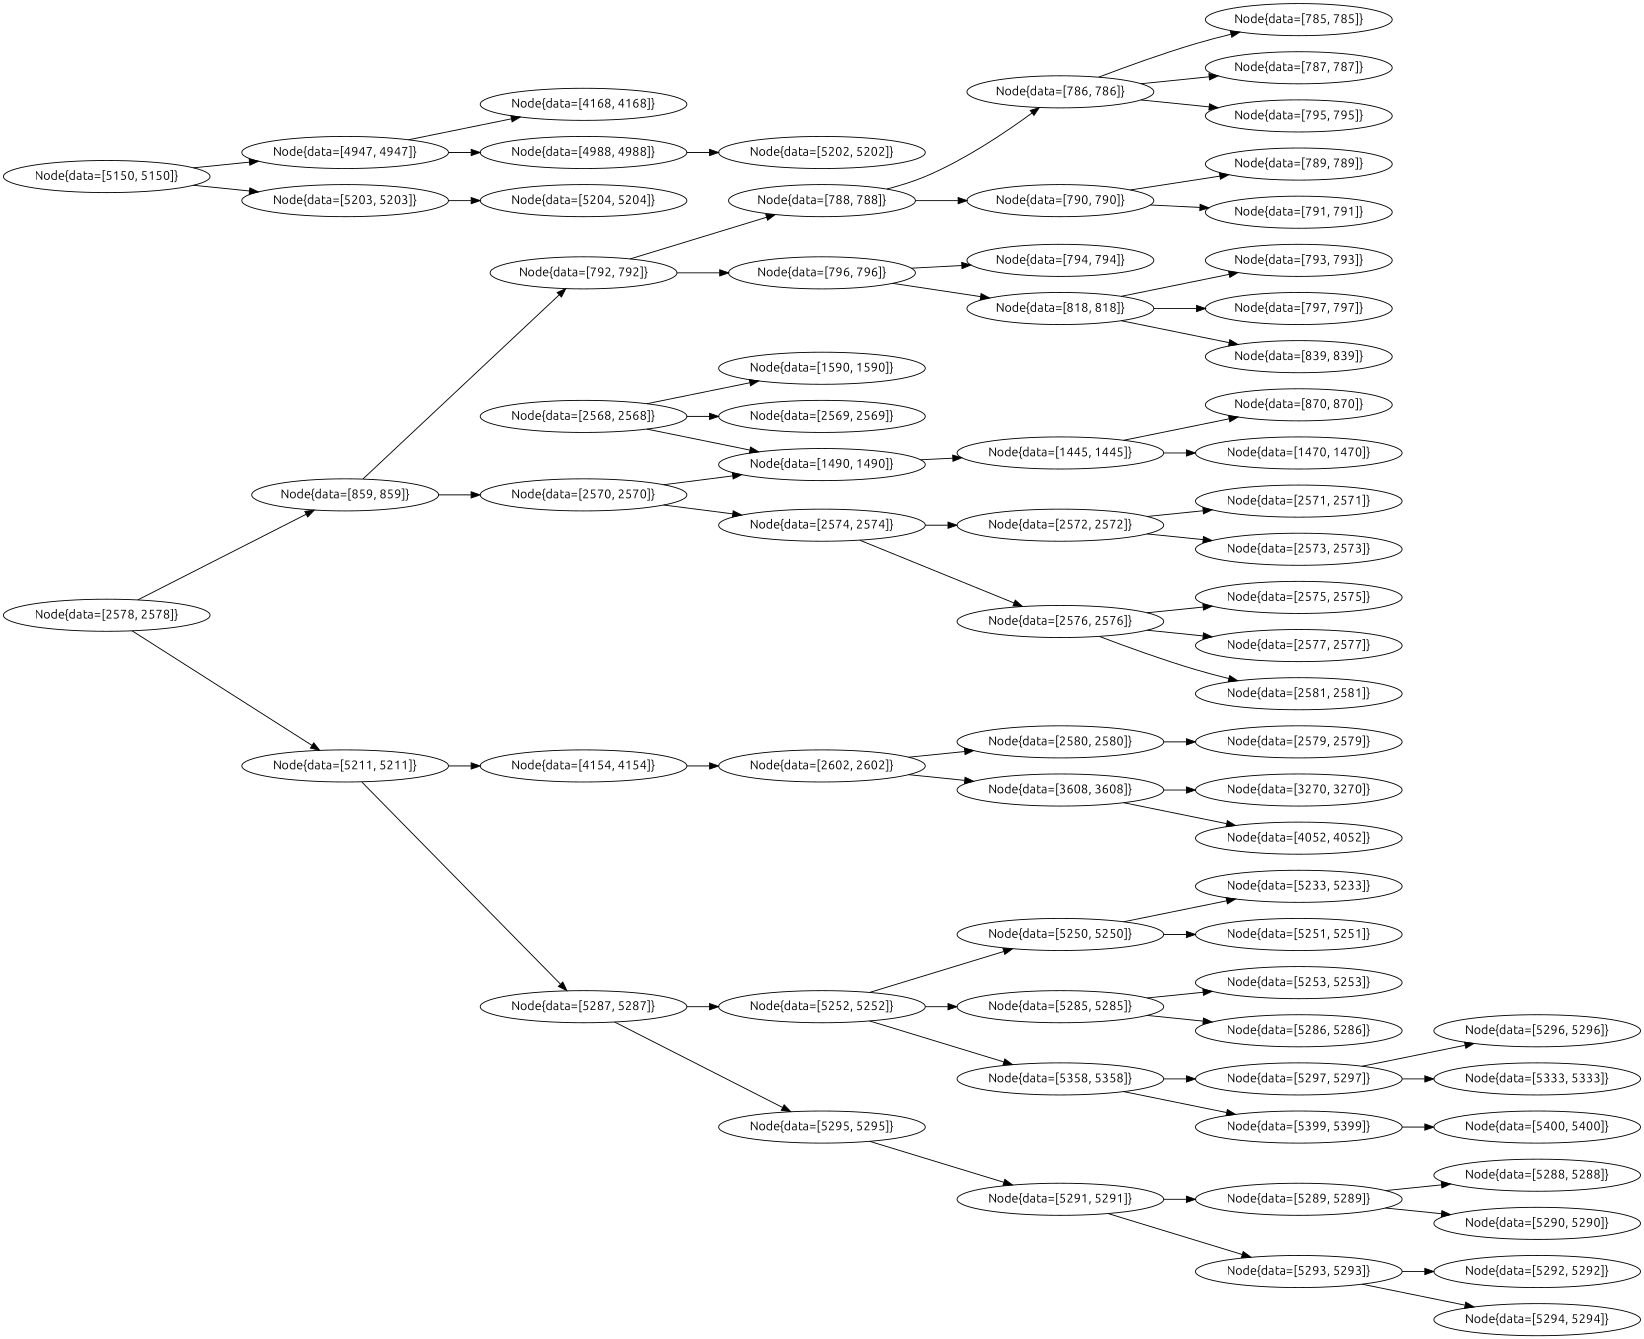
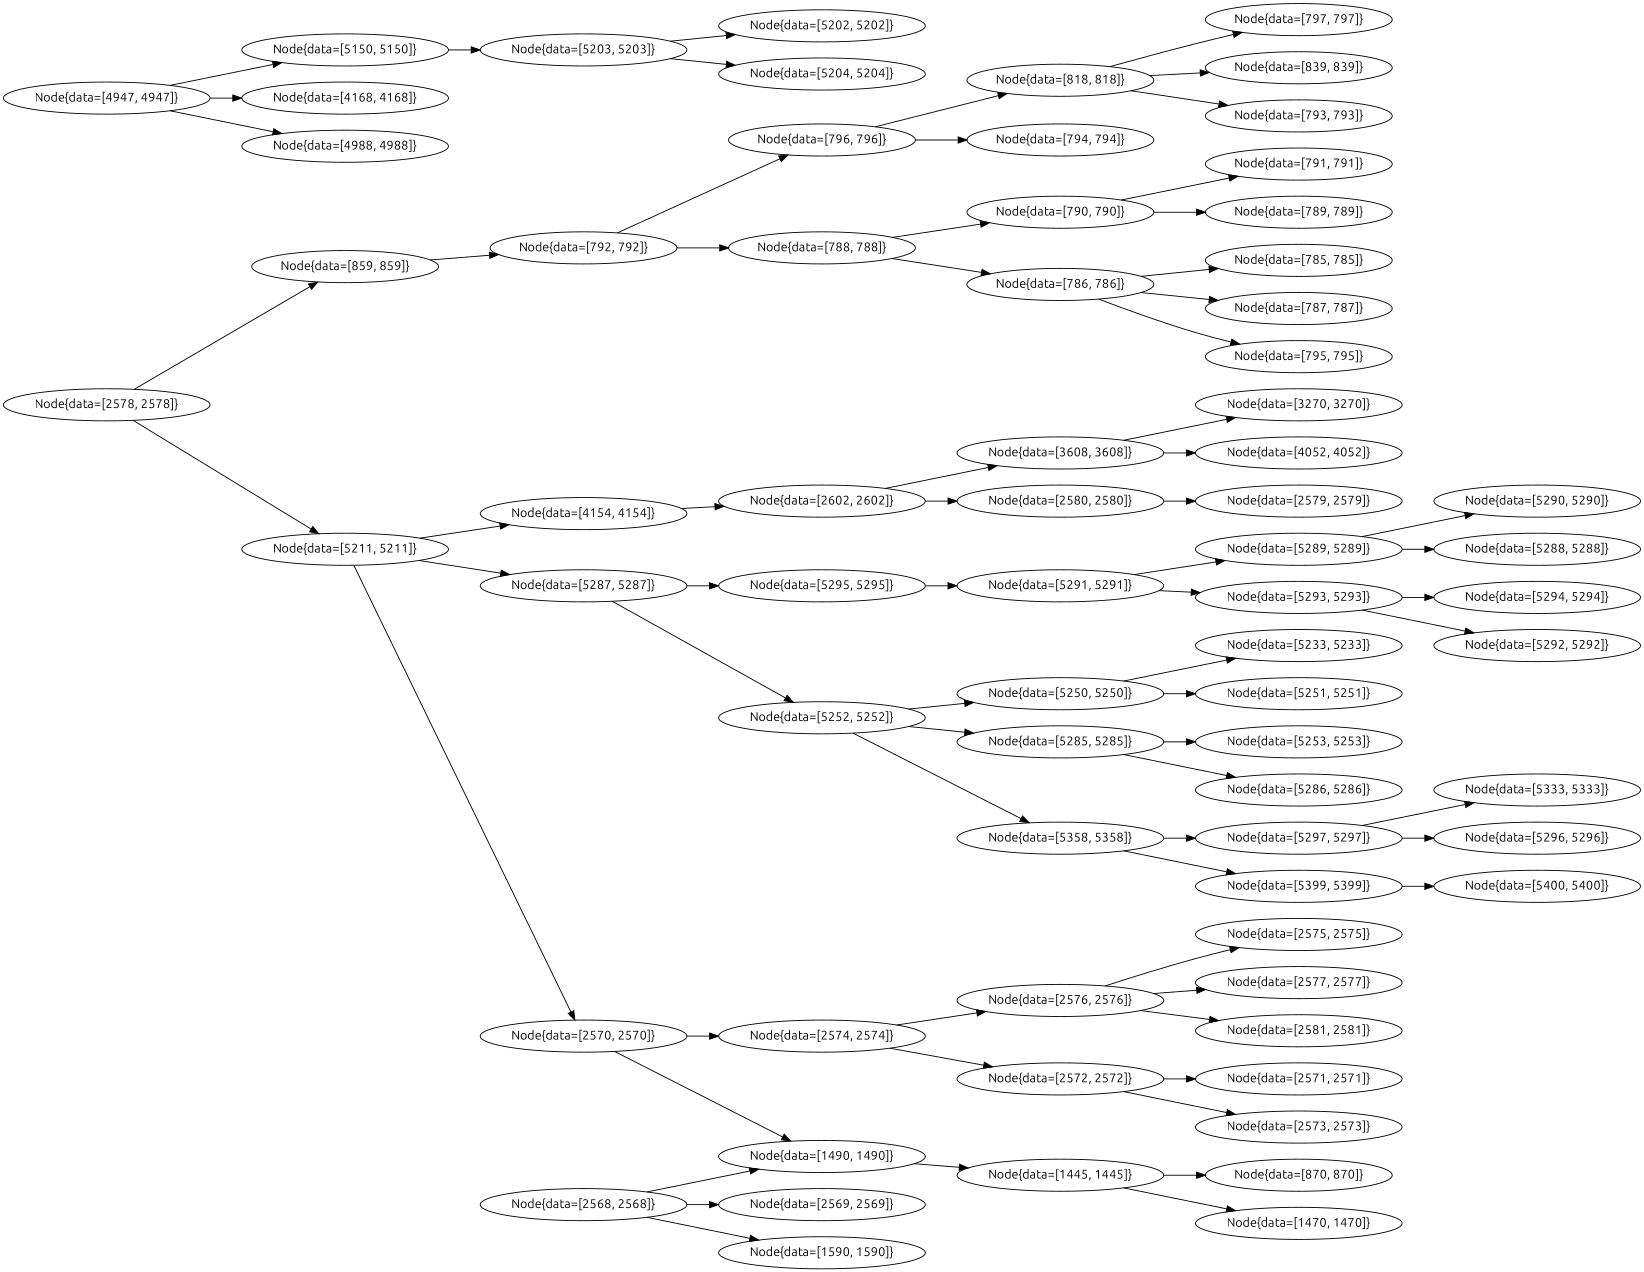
edge "Node{data=[4988, 4988]}" -> "Node{data=[5202, 5202]}": now "Node{data=[5203, 5203]}" -> "Node{data=[5202, 5202]}"
edge "Node{data=[5150, 5150]}" -> "Node{data=[4947, 4947]}": reversed
edge "Node{data=[859, 859]}" -> "Node{data=[2570, 2570]}": now "Node{data=[5211, 5211]}" -> "Node{data=[2570, 2570]}"
